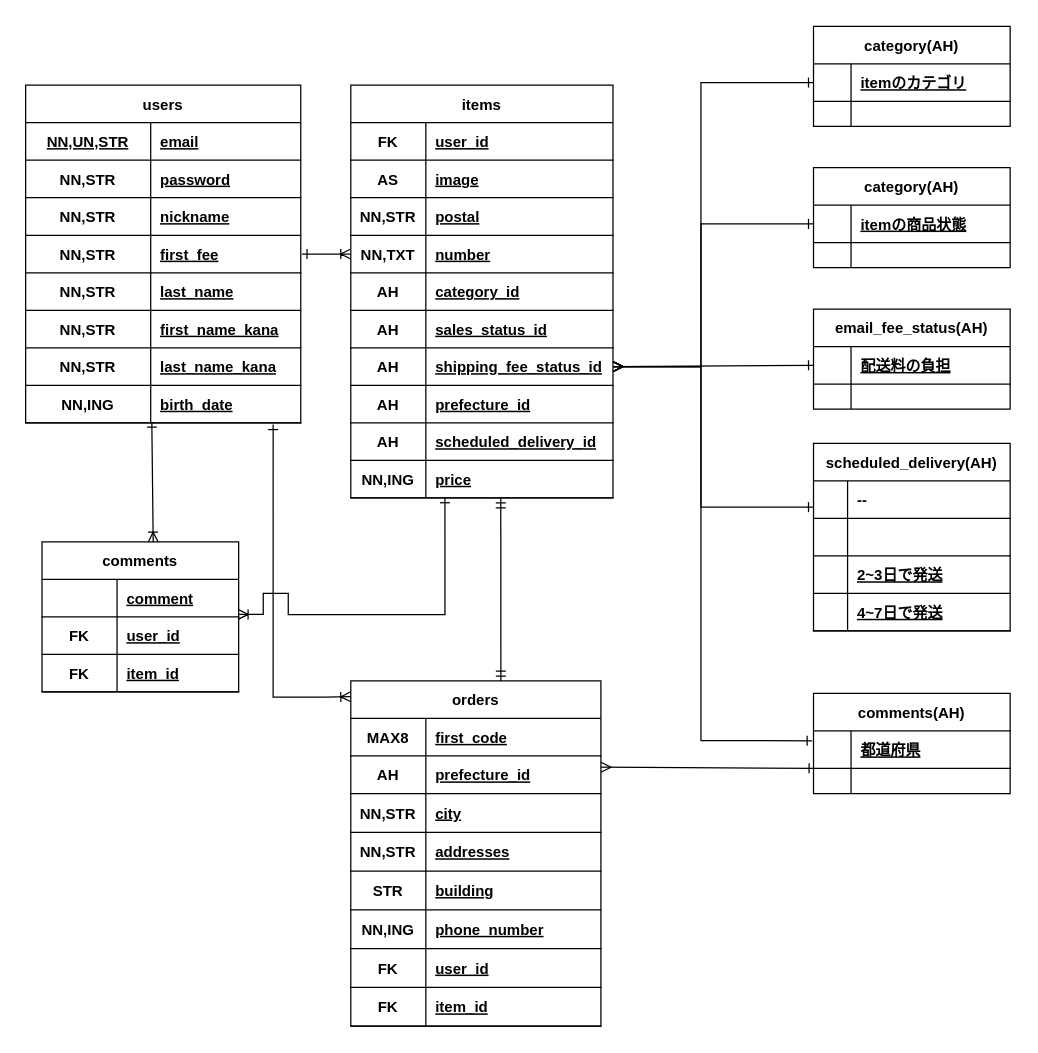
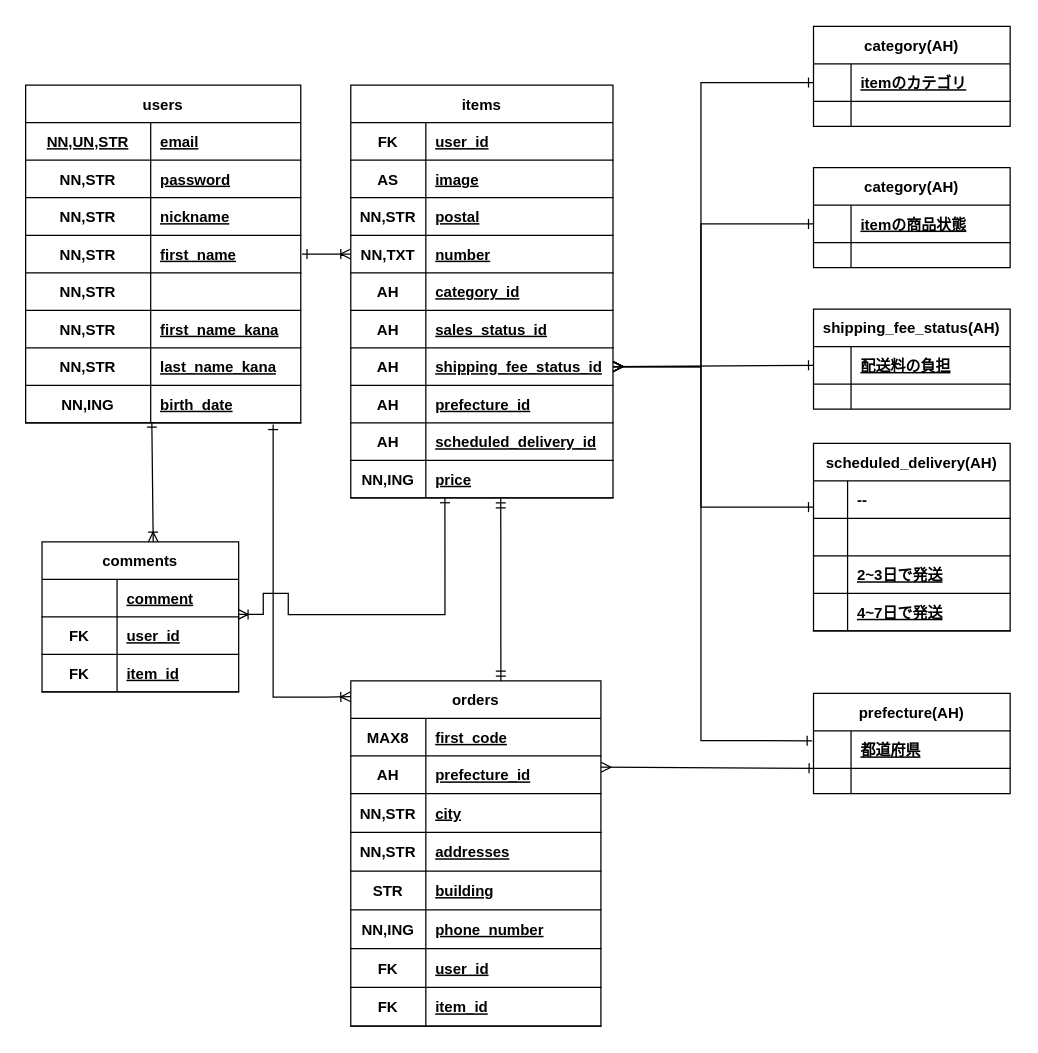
node "first_fee": label "first_fee" -> "first_name"
node "last_name": removed
node "email_fee_status(AH)": label "email_fee_status(AH)" -> "shipping_fee_status(AH)"
node "comments(AH)": label "comments(AH)" -> "prefecture(AH)"
